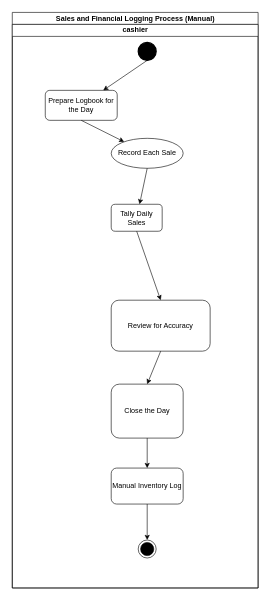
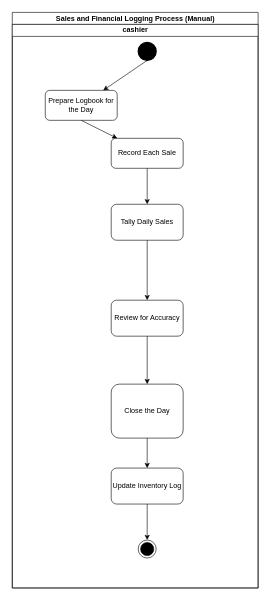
node "Record Each Sale": shape ellipse -> rounded rectangle
node "Tally Daily Sales": size 51x27 -> 72x36
node "Review for Accuracy": size 99x51 -> 72x36
node "Manual Inventory Log": label "Manual Inventory Log" -> "Update Inventory Log"
